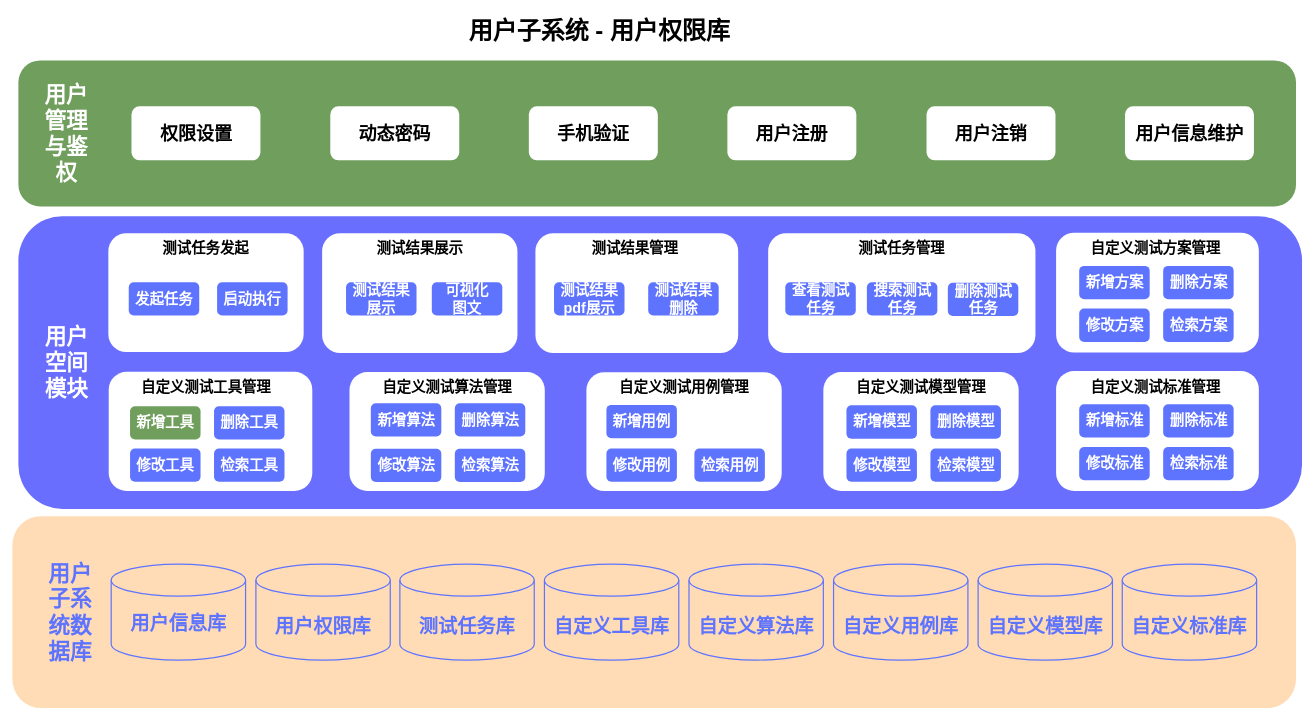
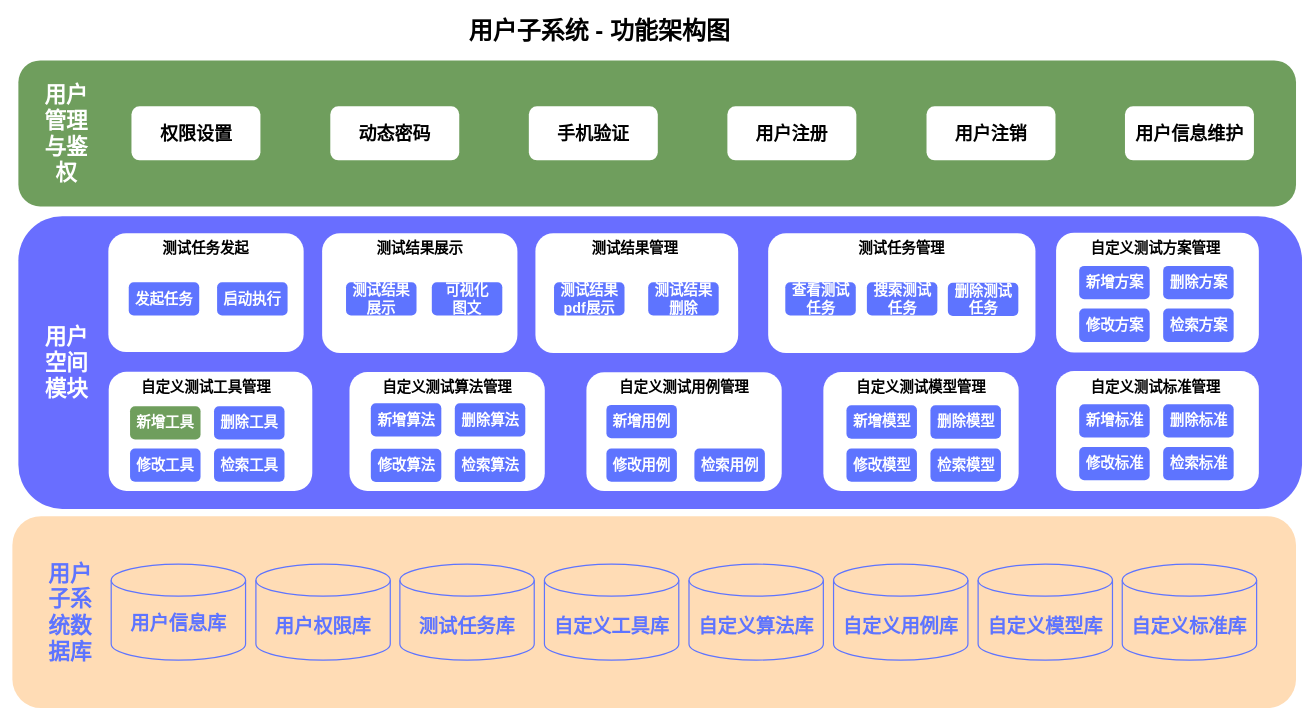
node "用户子系统 - 用户权限库": label "用户子系统 - 用户权限库" -> "用户子系统 - 功能架构图"
